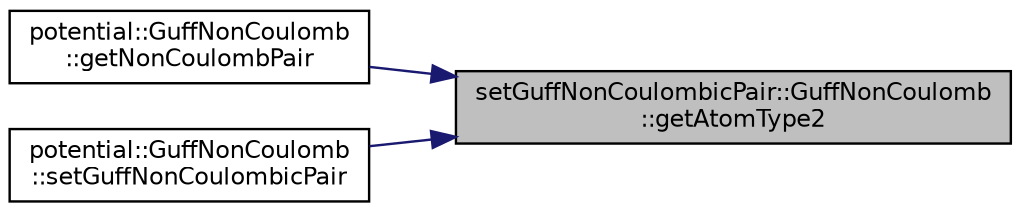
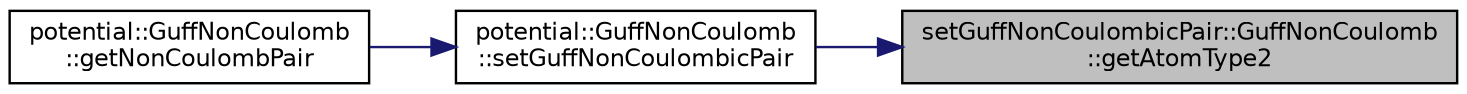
edge "potential::GuffNonCoulomb ::getNonCoulombPair" -> "setGuffNonCoulombicPair::GuffNonCoulomb ::getAtomType2": now "potential::GuffNonCoulomb ::getNonCoulombPair" -> "potential::GuffNonCoulomb ::setGuffNonCoulombicPair"
